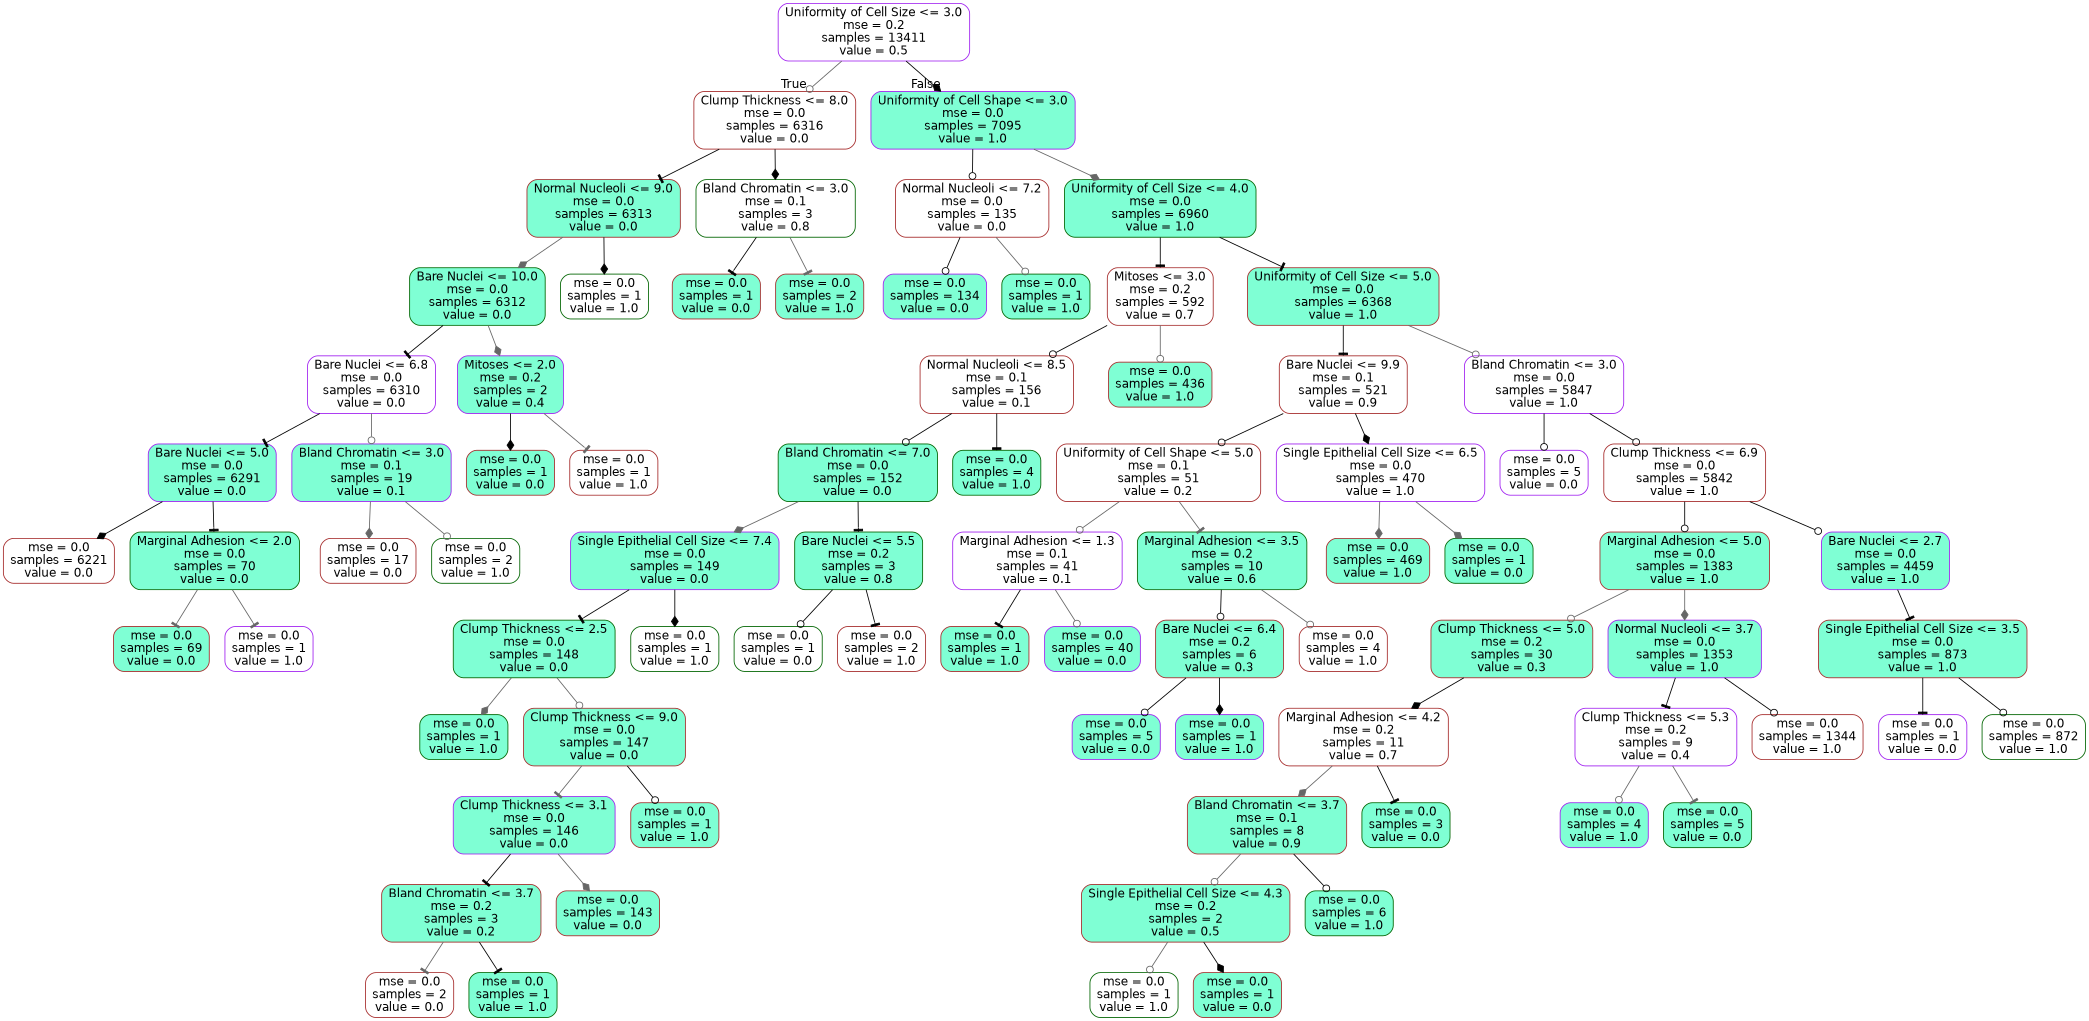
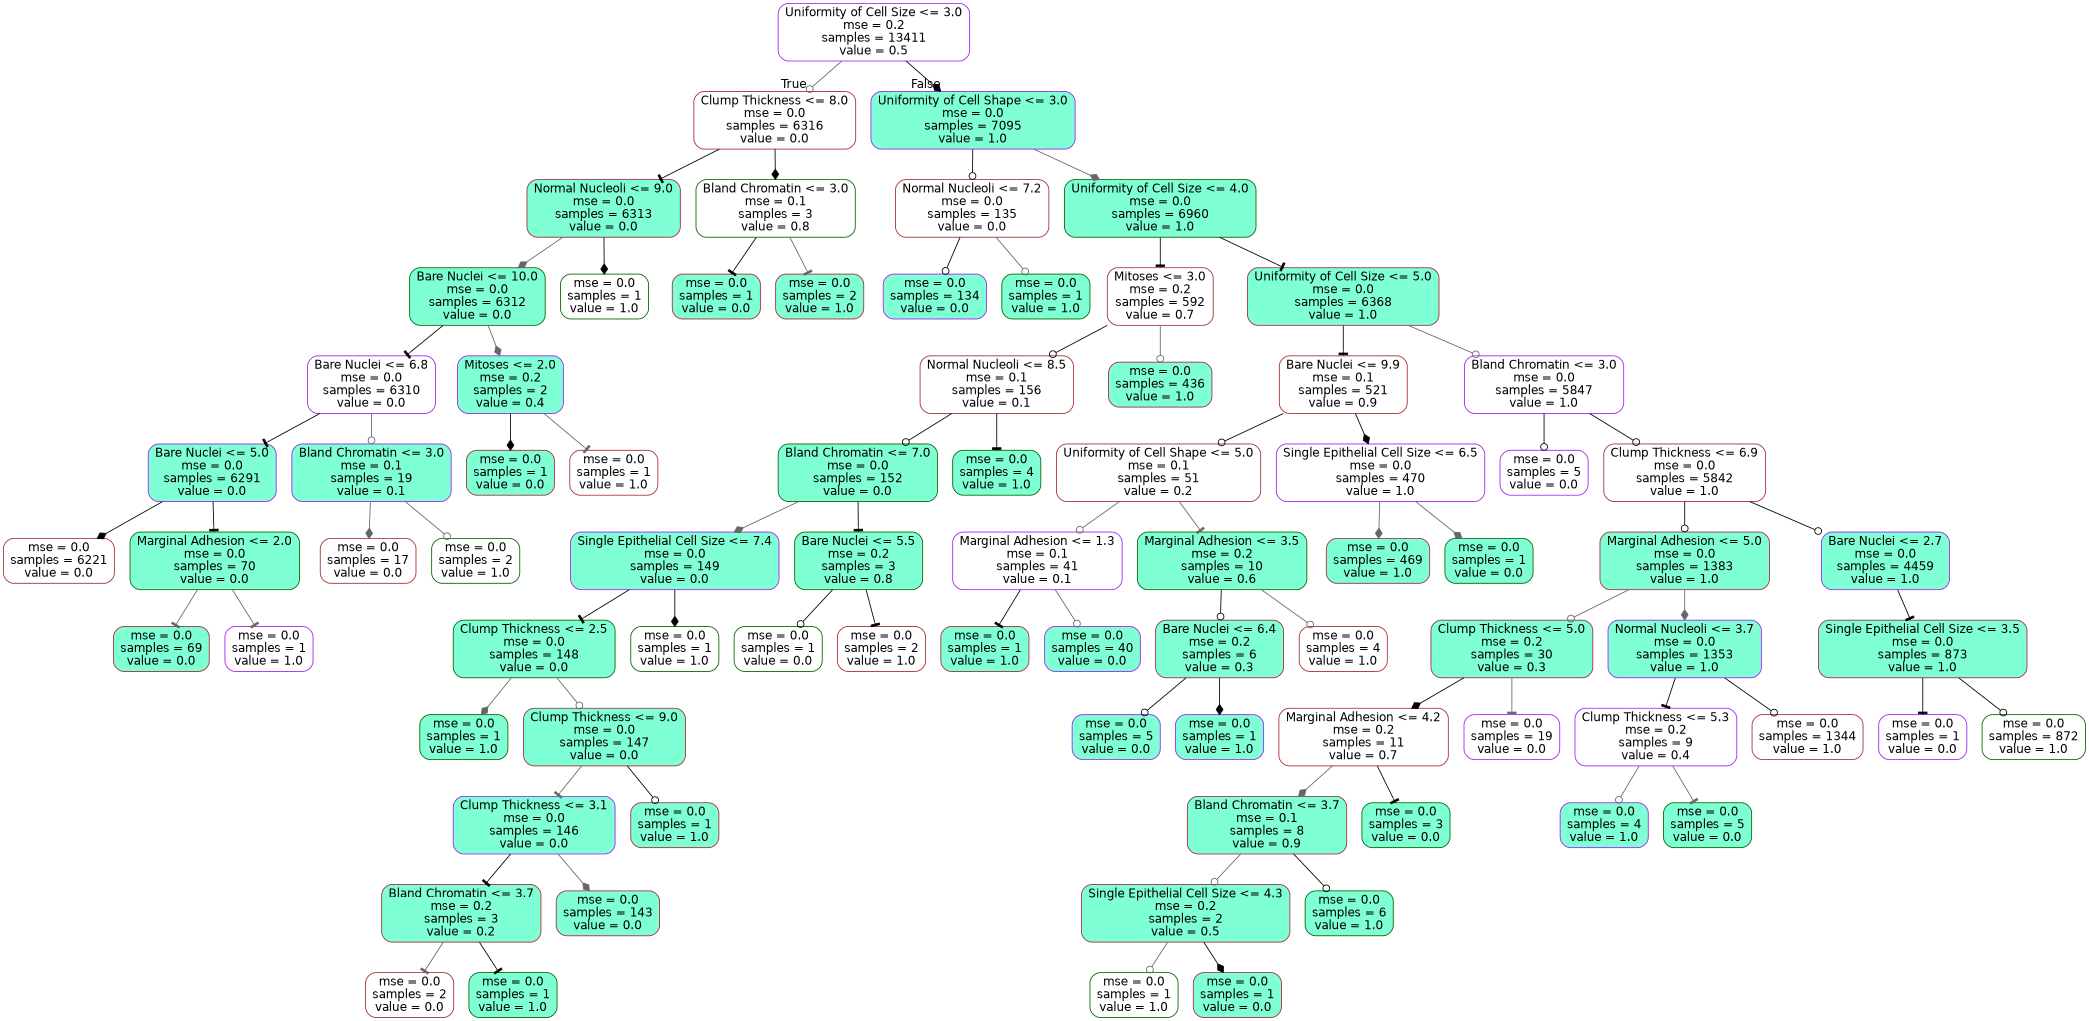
node "mse = 0.0 samples = 19 value = 0.0": added
